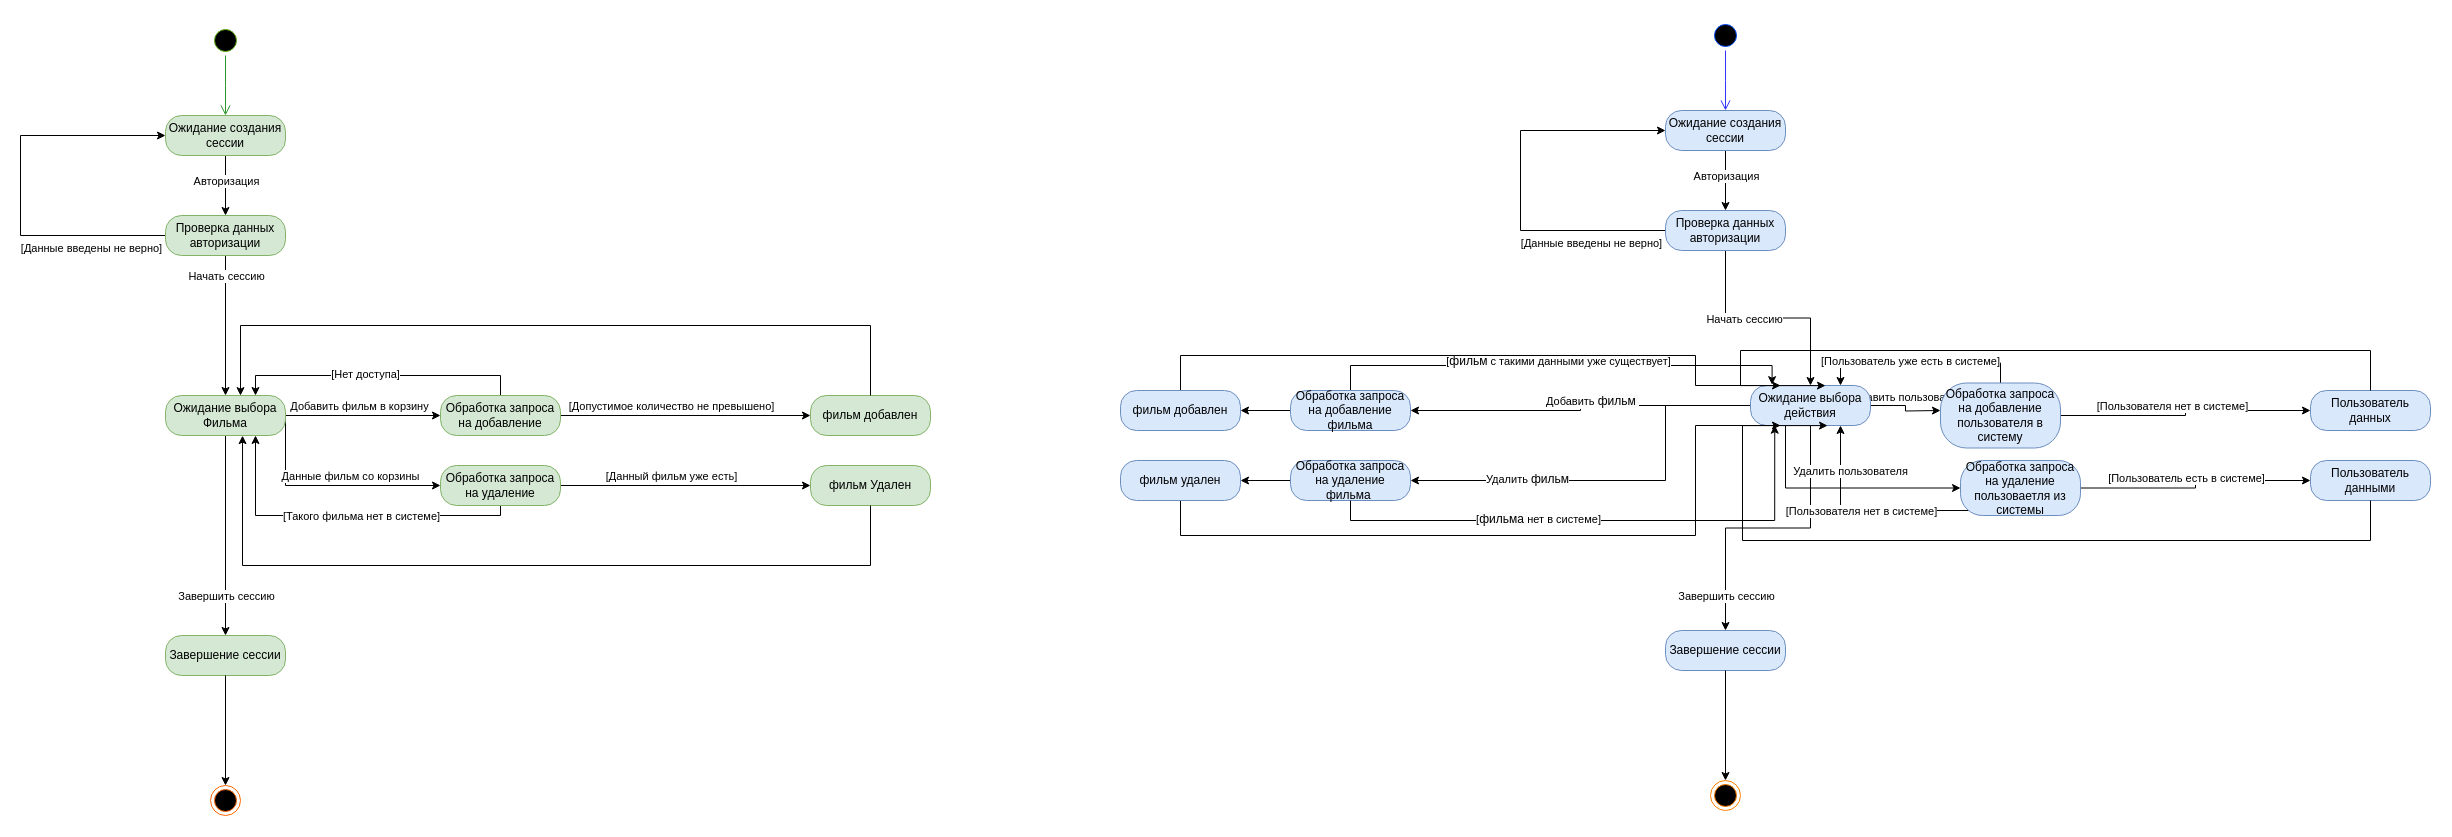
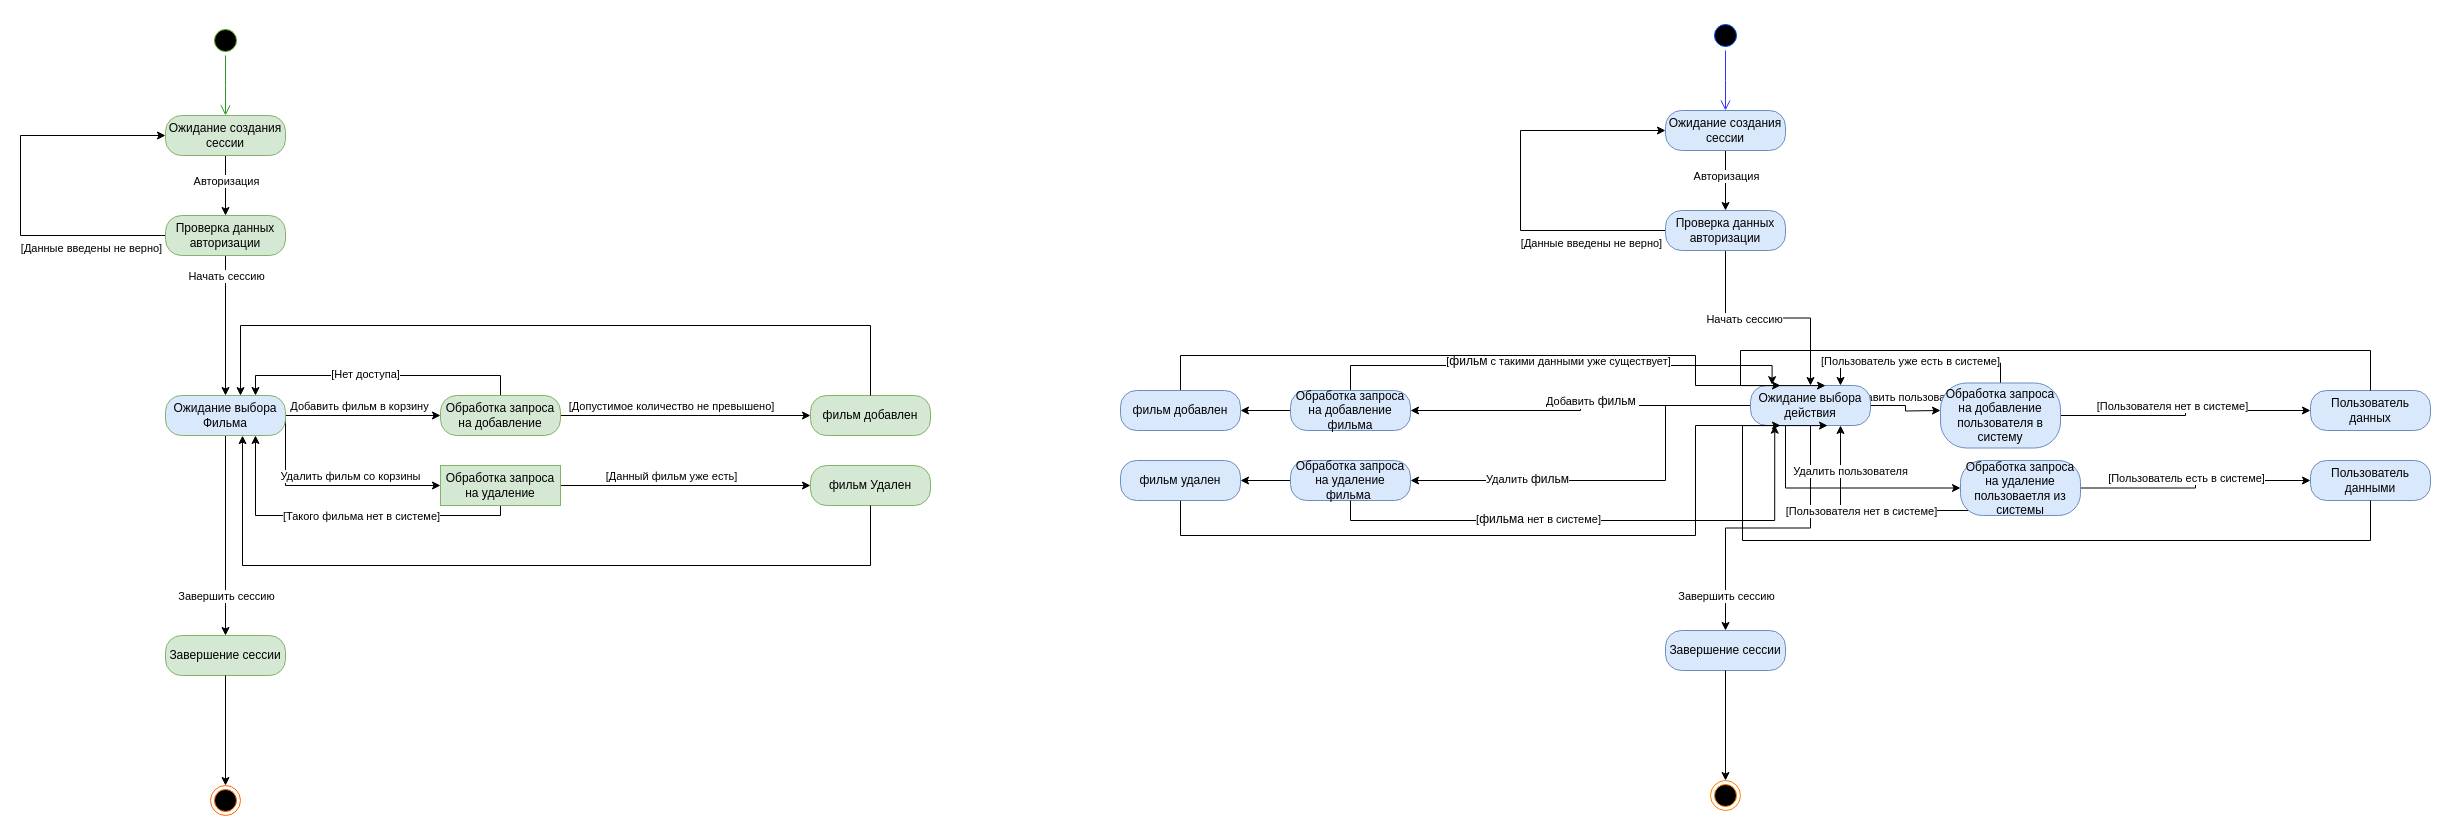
node "Ожидание выбора Фильма": fillcolor #d5e8d4 -> #dae8fc
node "Данные фильм со корзины": label "Данные фильм со корзины" -> "Удалить фильм со корзины"
node "Обработка запроса на удаление": shape rounded rectangle -> rectangle
